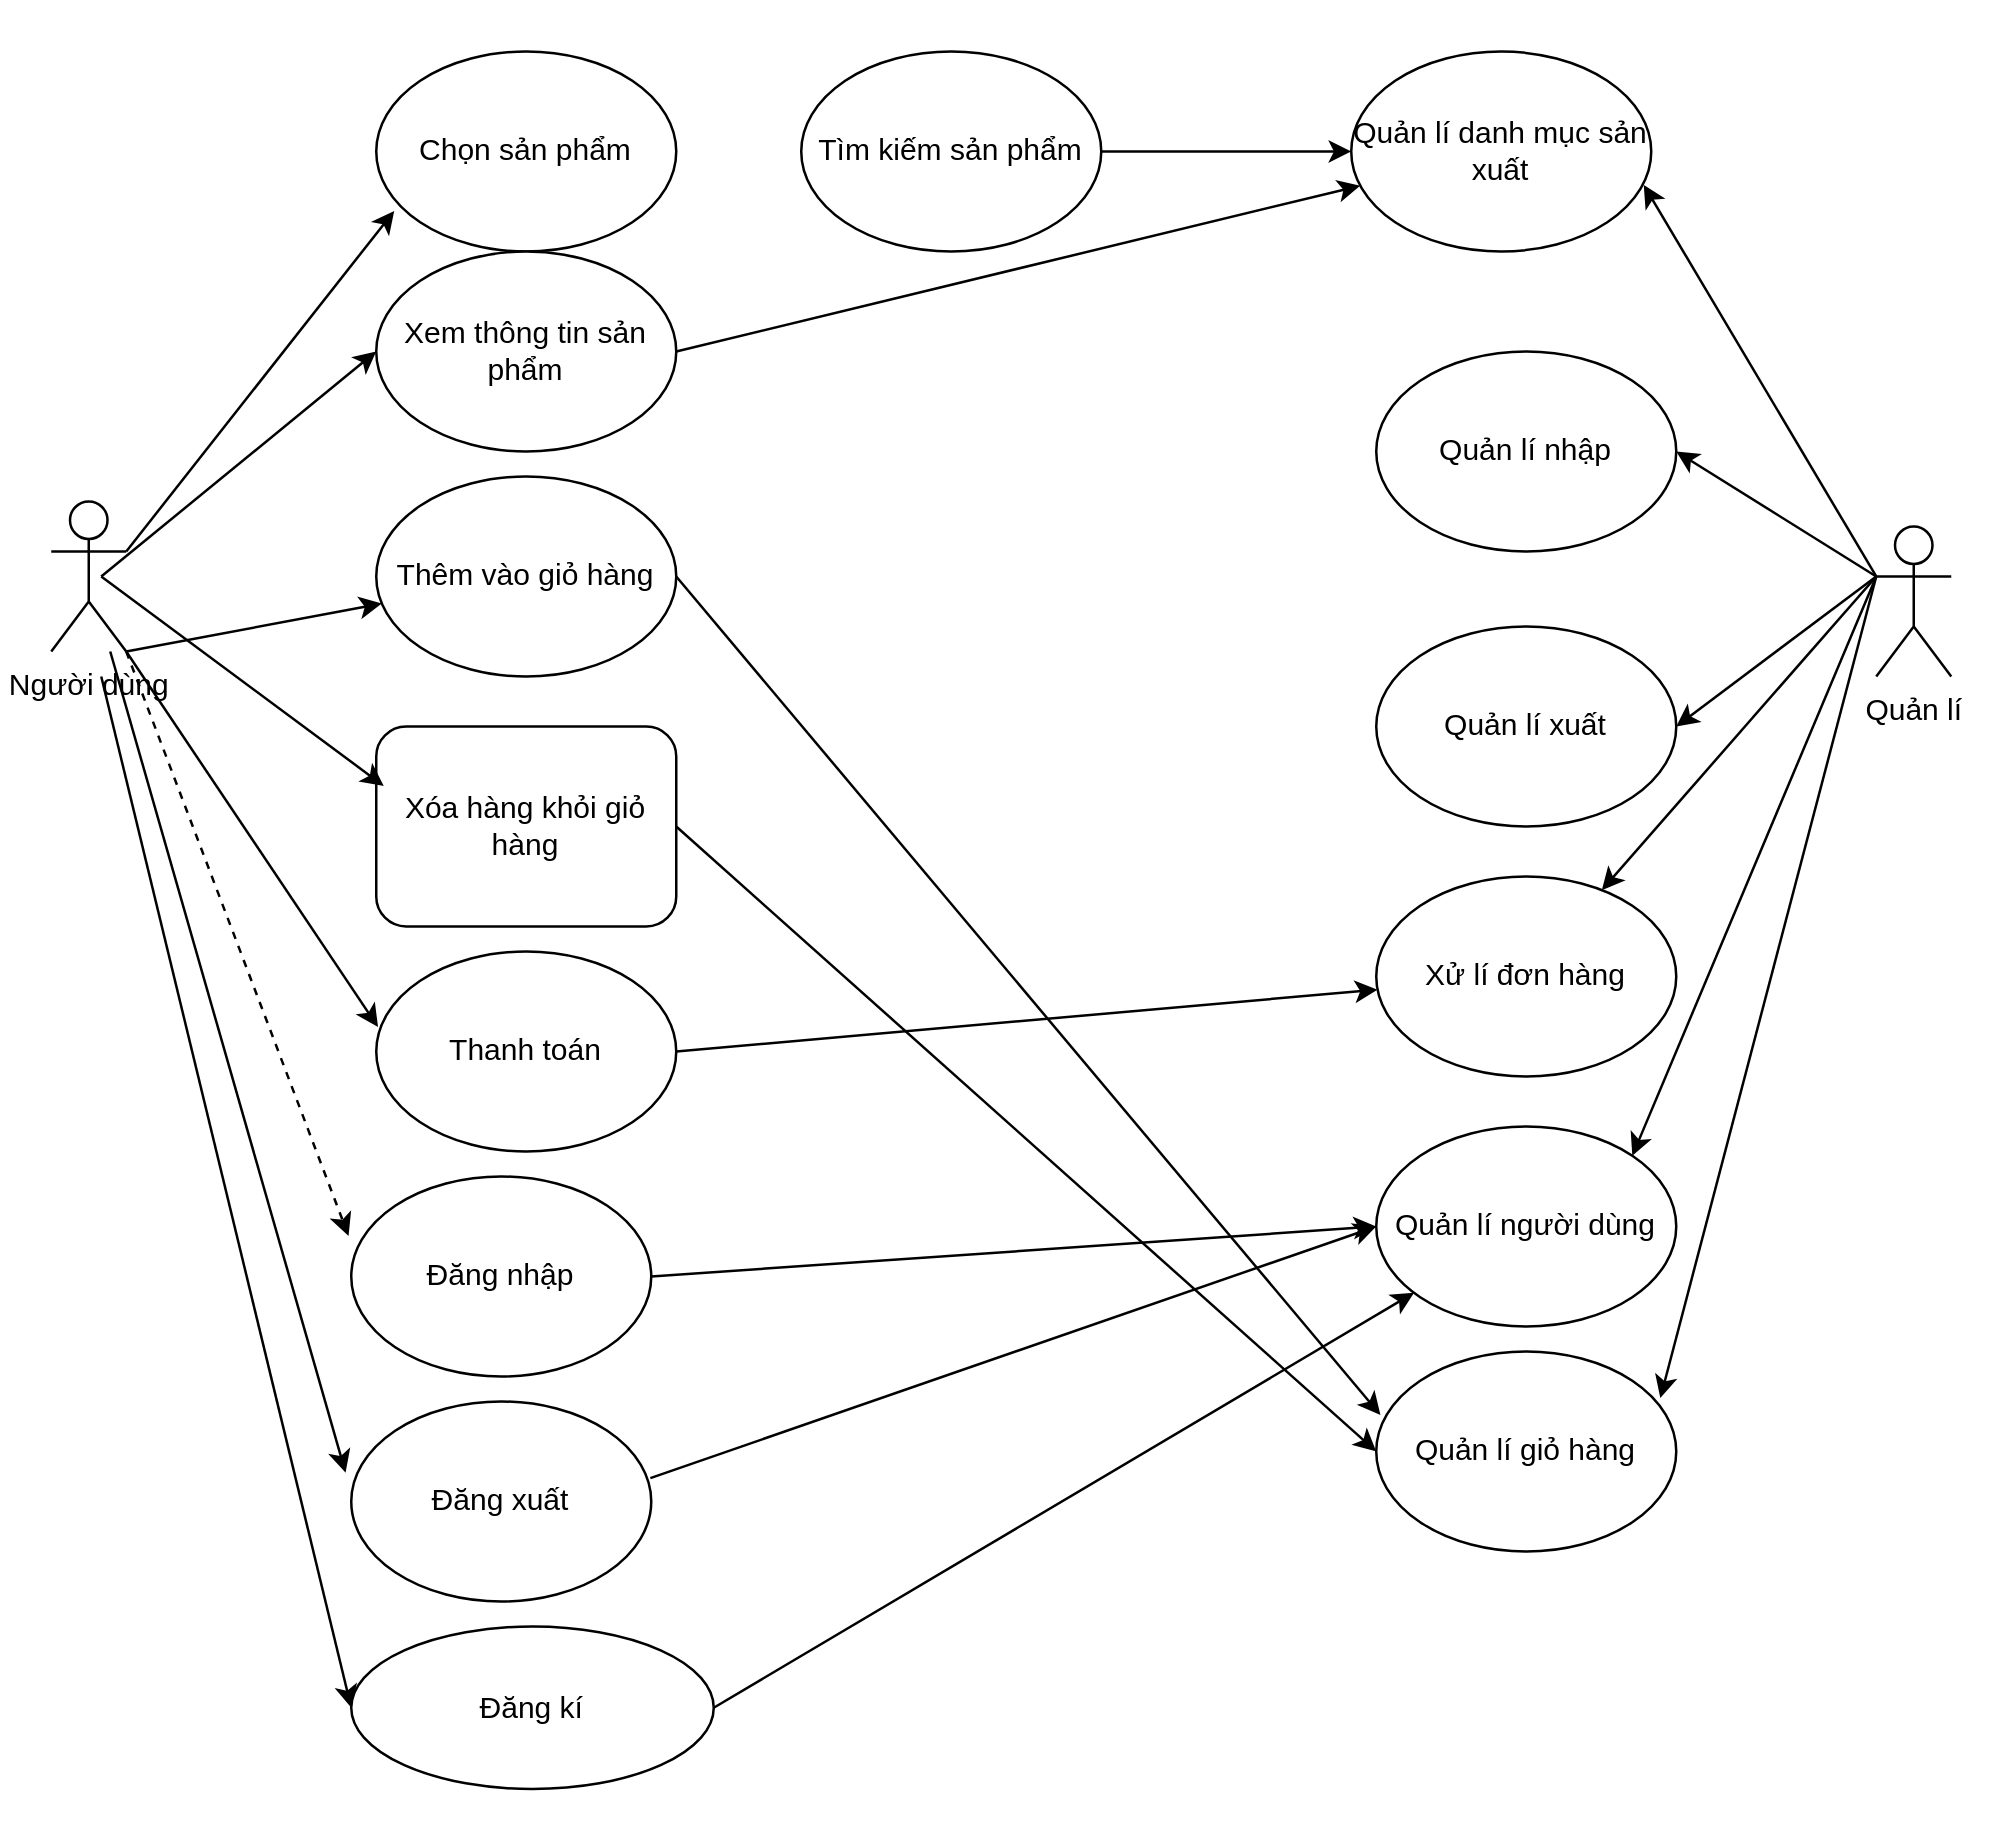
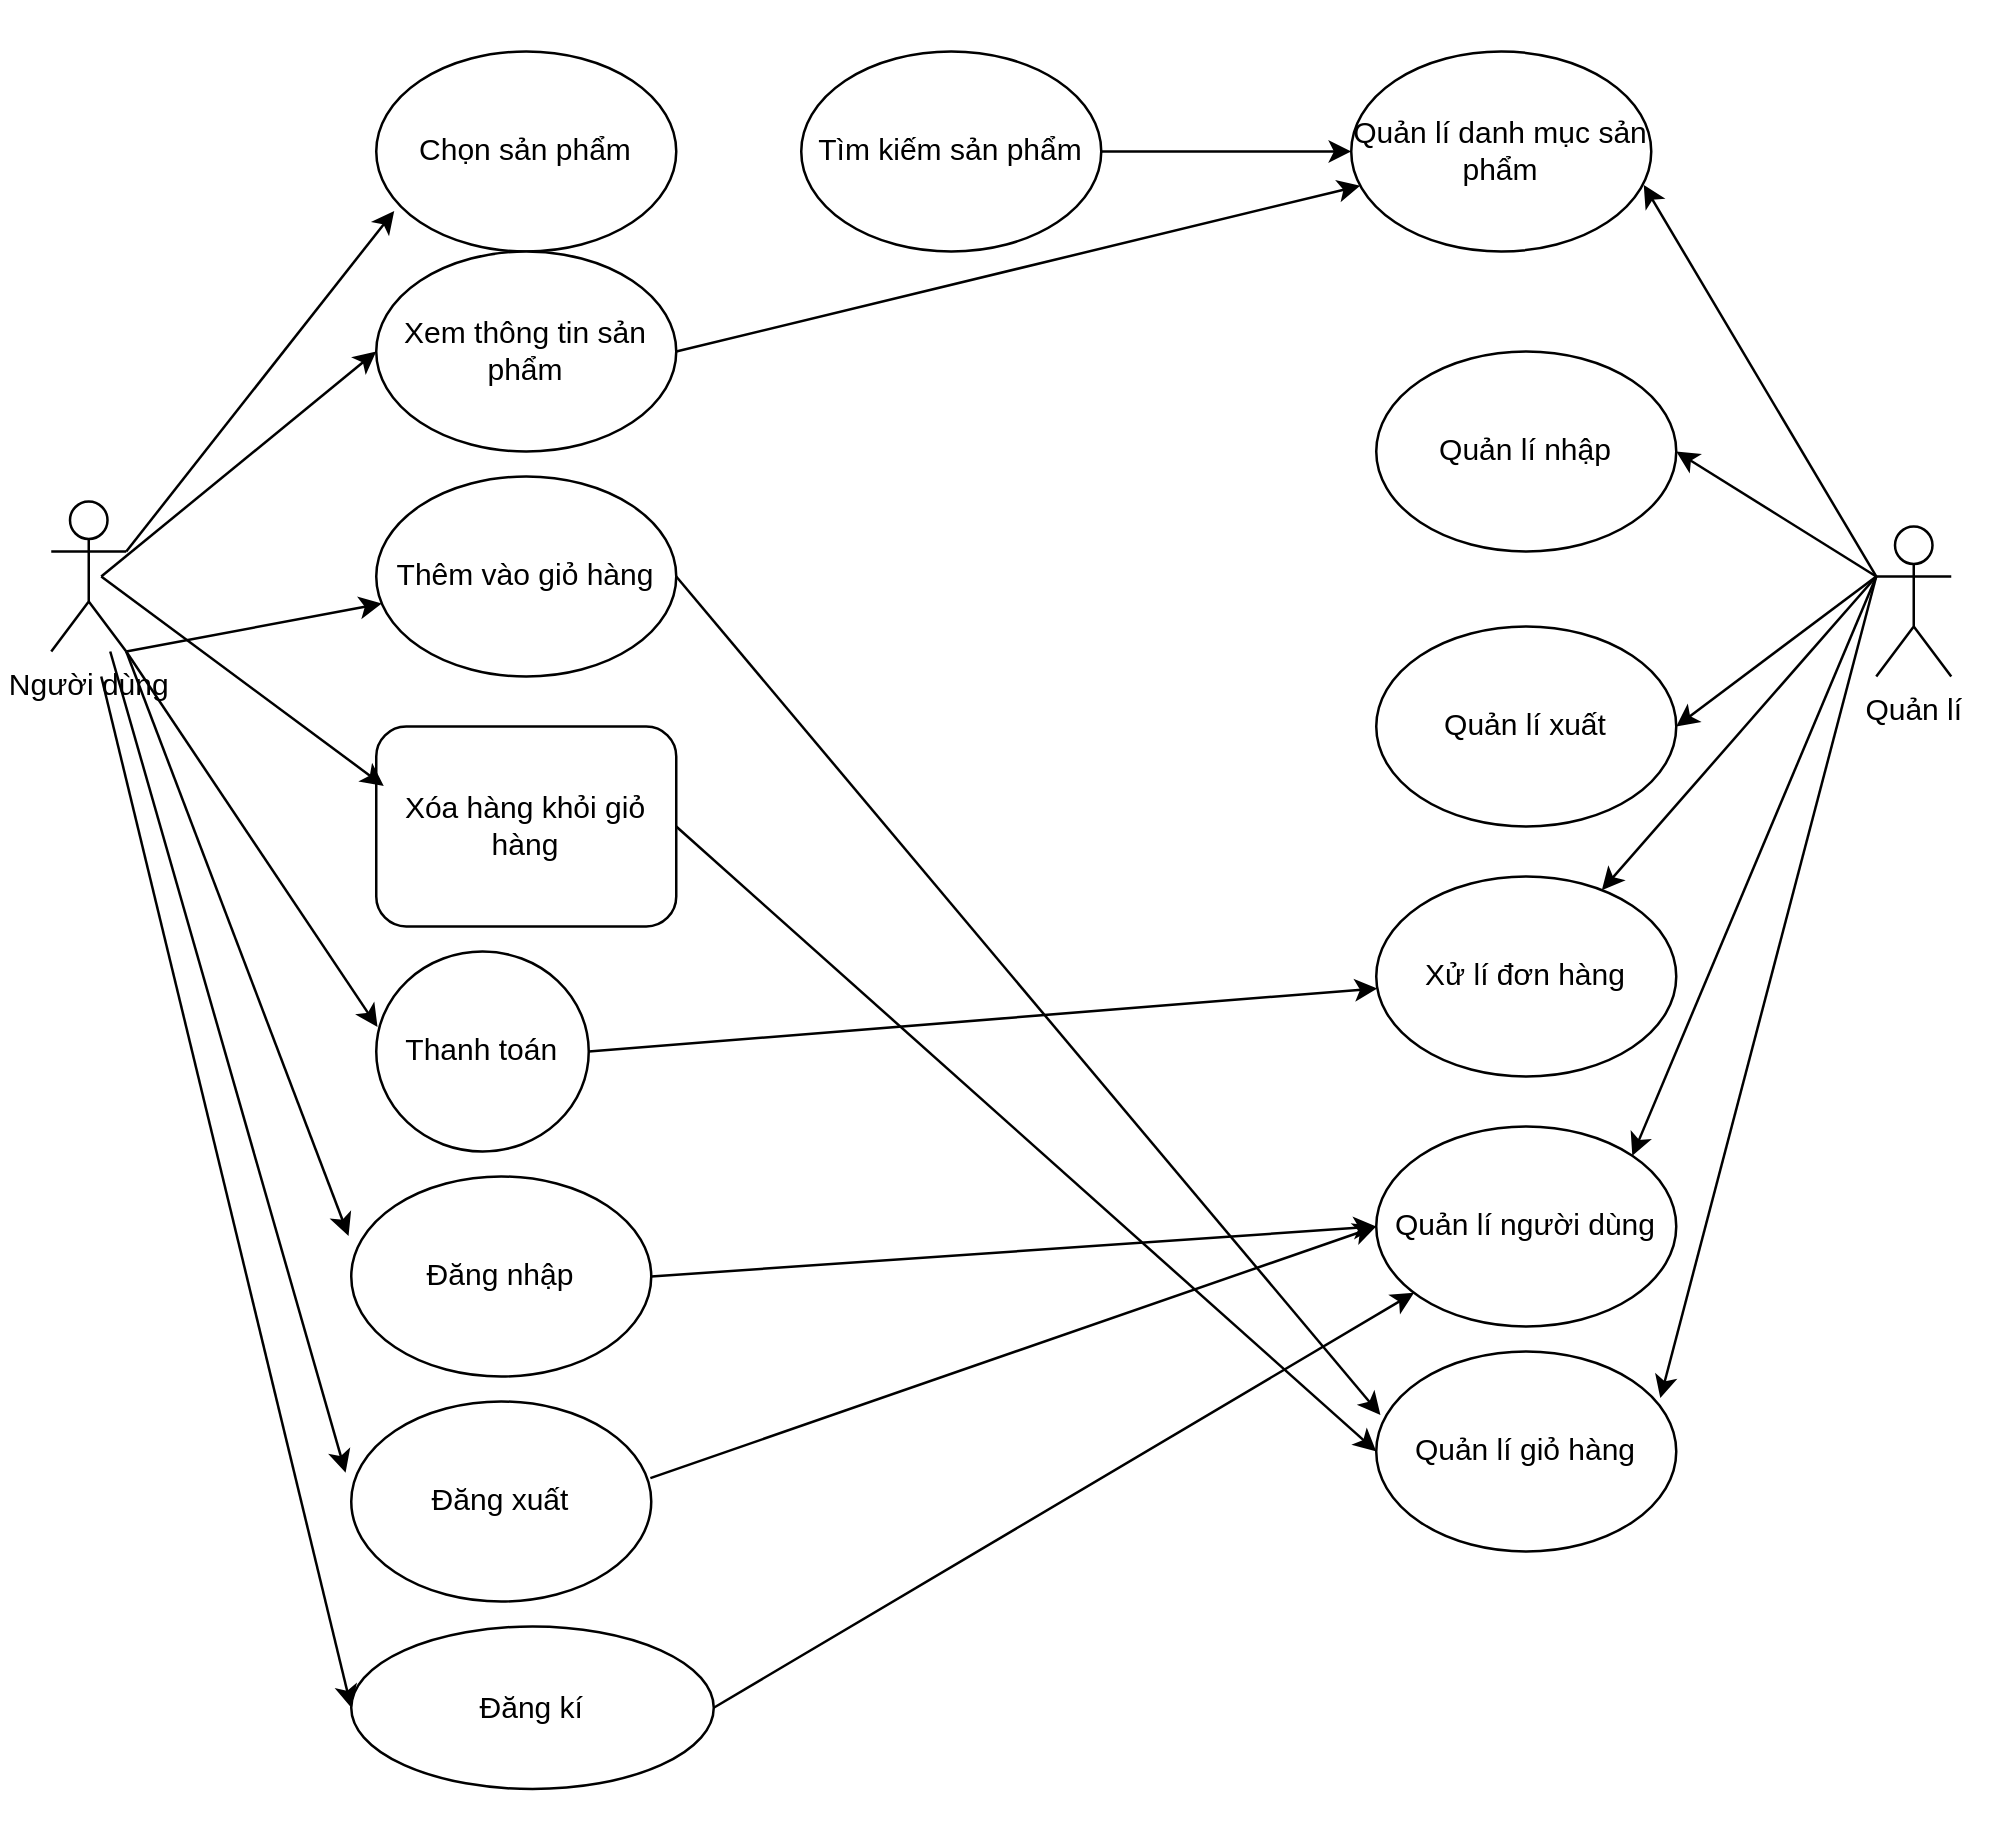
node "Quản lí danh mục sản xuất": label "Quản lí danh mục sản xuất" -> "Quản lí danh mục sản phẩm"
edge "Người dùng" -> "Đăng nhập": style dashed -> solid
node "Thanh toán": size 300x200 -> 213x200
